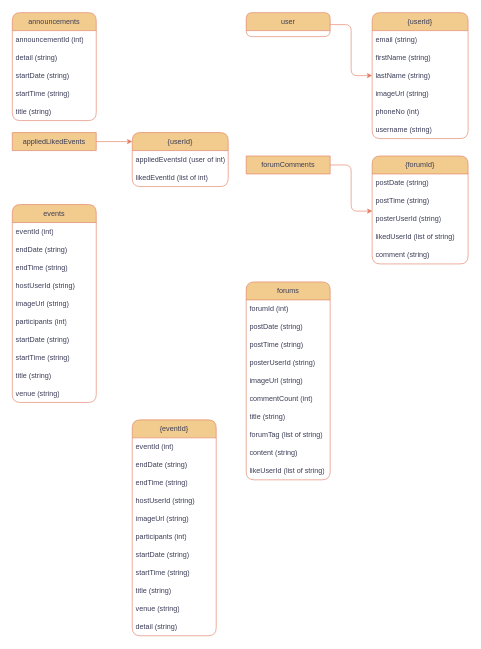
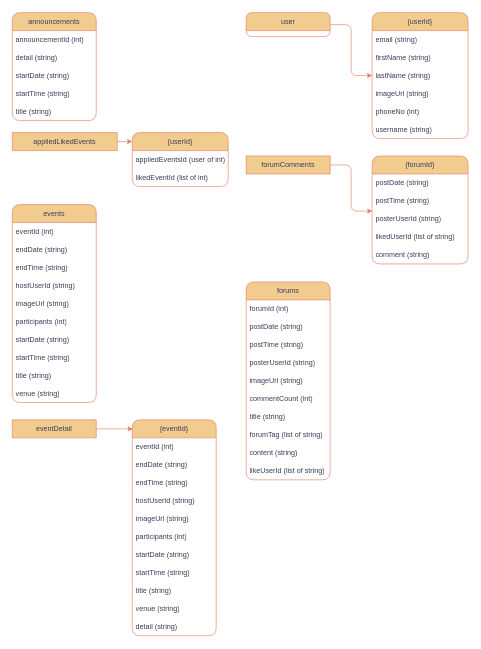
node "appliedLikedEvents": size 84x18 -> 105x18
node "eventDetail": added
edge "eventDetail" -> "{eventId}": added
